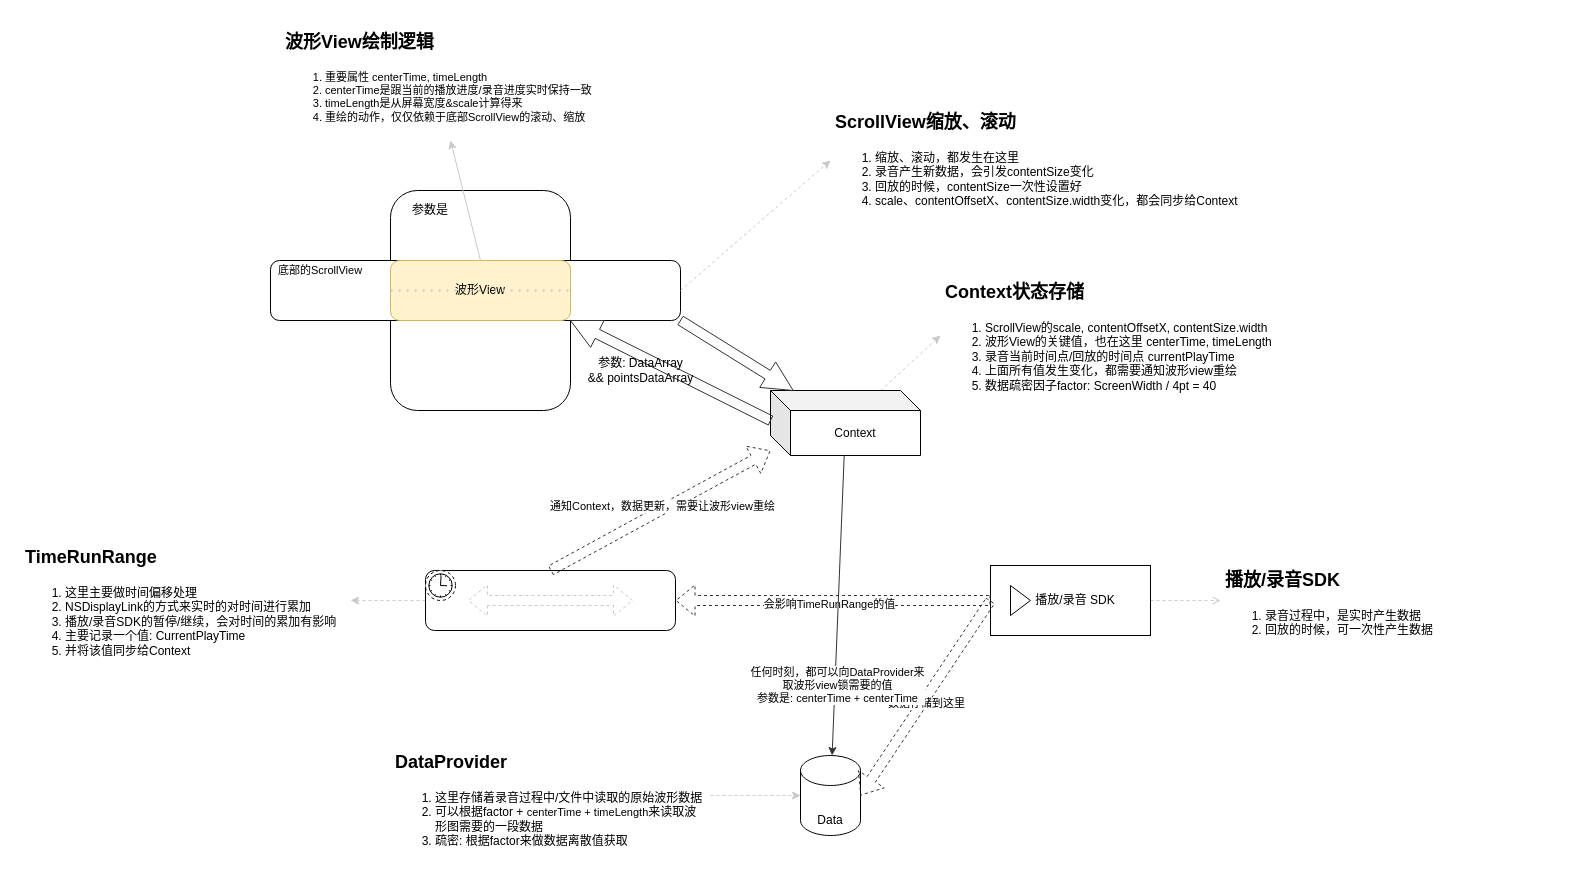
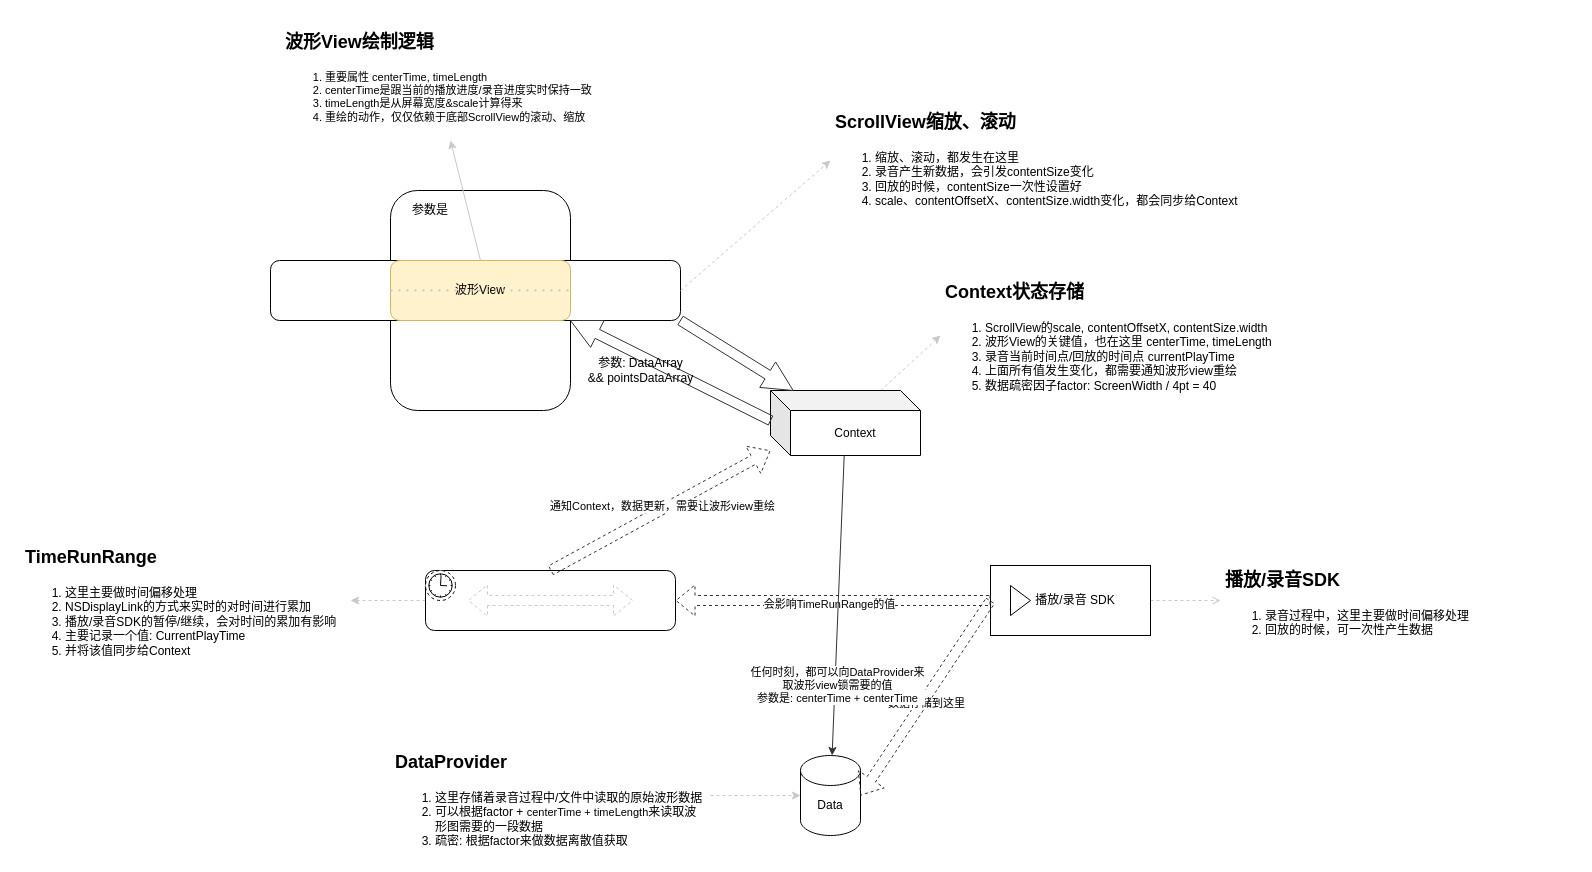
node "底部的ScrollView": removed
node "播放/录音SDK 录音过程中，是实时产生数据 回放的时候，可一次性产生数据": label "播放/录音SDK 录音过程中，是实时产生数据 回放的时候，可一次性产生数据" -> "播放/录音SDK 录音过程中，这里主要做时间偏移处理 回放的时候，可一次性产生数据"
node "Data": moved (831, 821) -> (831, 806)
